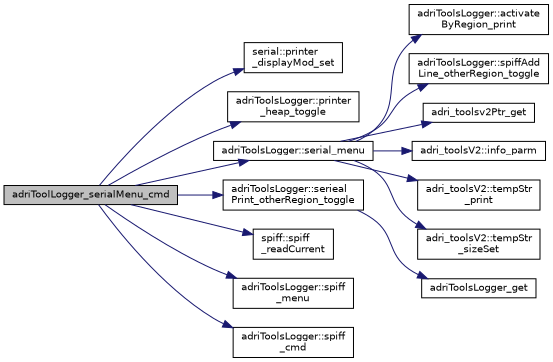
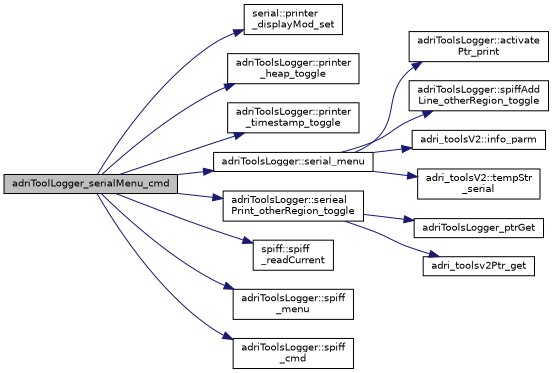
node "adriToolsLogger::activate ByRegion_print": label "adriToolsLogger::activate ByRegion_print" -> "adriToolsLogger::activate Ptr_print"
node "adriToolsLogger::printer _timestamp_toggle": added
edge "adriToolsLogger::serial_menu" -> "adri_toolsv2Ptr_get": now "adriToolsLogger::serieal Print_otherRegion_toggle" -> "adri_toolsv2Ptr_get"
node "adri_toolsV2::tempStr _print": removed
node "adri_toolsV2::tempStr _sizeSet": label "adri_toolsV2::tempStr _sizeSet" -> "adri_toolsV2::tempStr _serial"
node "adriToolsLogger_get": label "adriToolsLogger_get" -> "adriToolsLogger_ptrGet"
